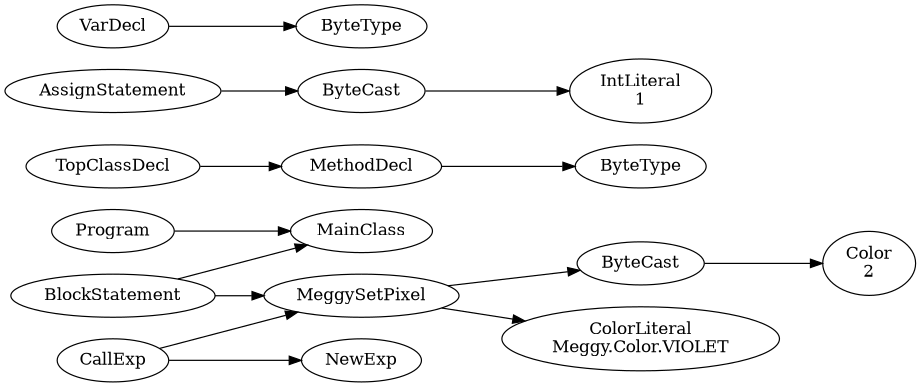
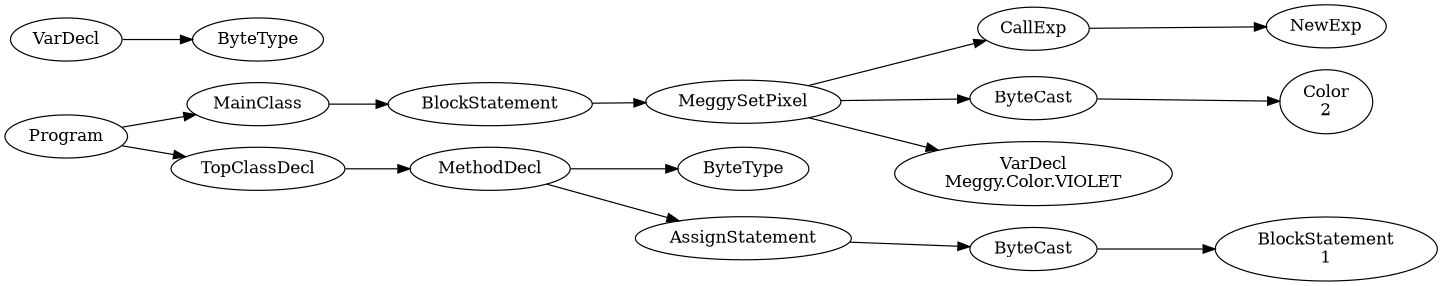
node "IntLiteral 1": label "IntLiteral 1" -> "BlockStatement 1"
edge "Program" -> "TopClassDecl": added
edge "MethodDecl" -> "AssignStatement": added
edge "BlockStatement" -> "MainClass": reversed
edge "CallExp" -> "MeggySetPixel": reversed
node "ColorLiteral Meggy.Color.VIOLET": label "ColorLiteral Meggy.Color.VIOLET" -> "VarDecl Meggy.Color.VIOLET"
